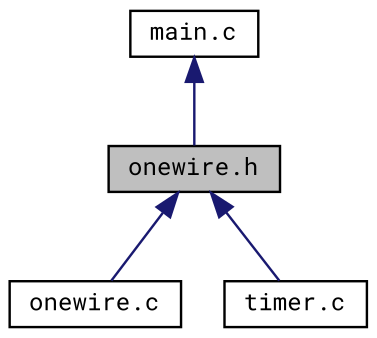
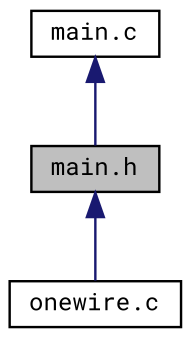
node "onewire.h": label "onewire.h" -> "main.h"
node "timer.c": removed
